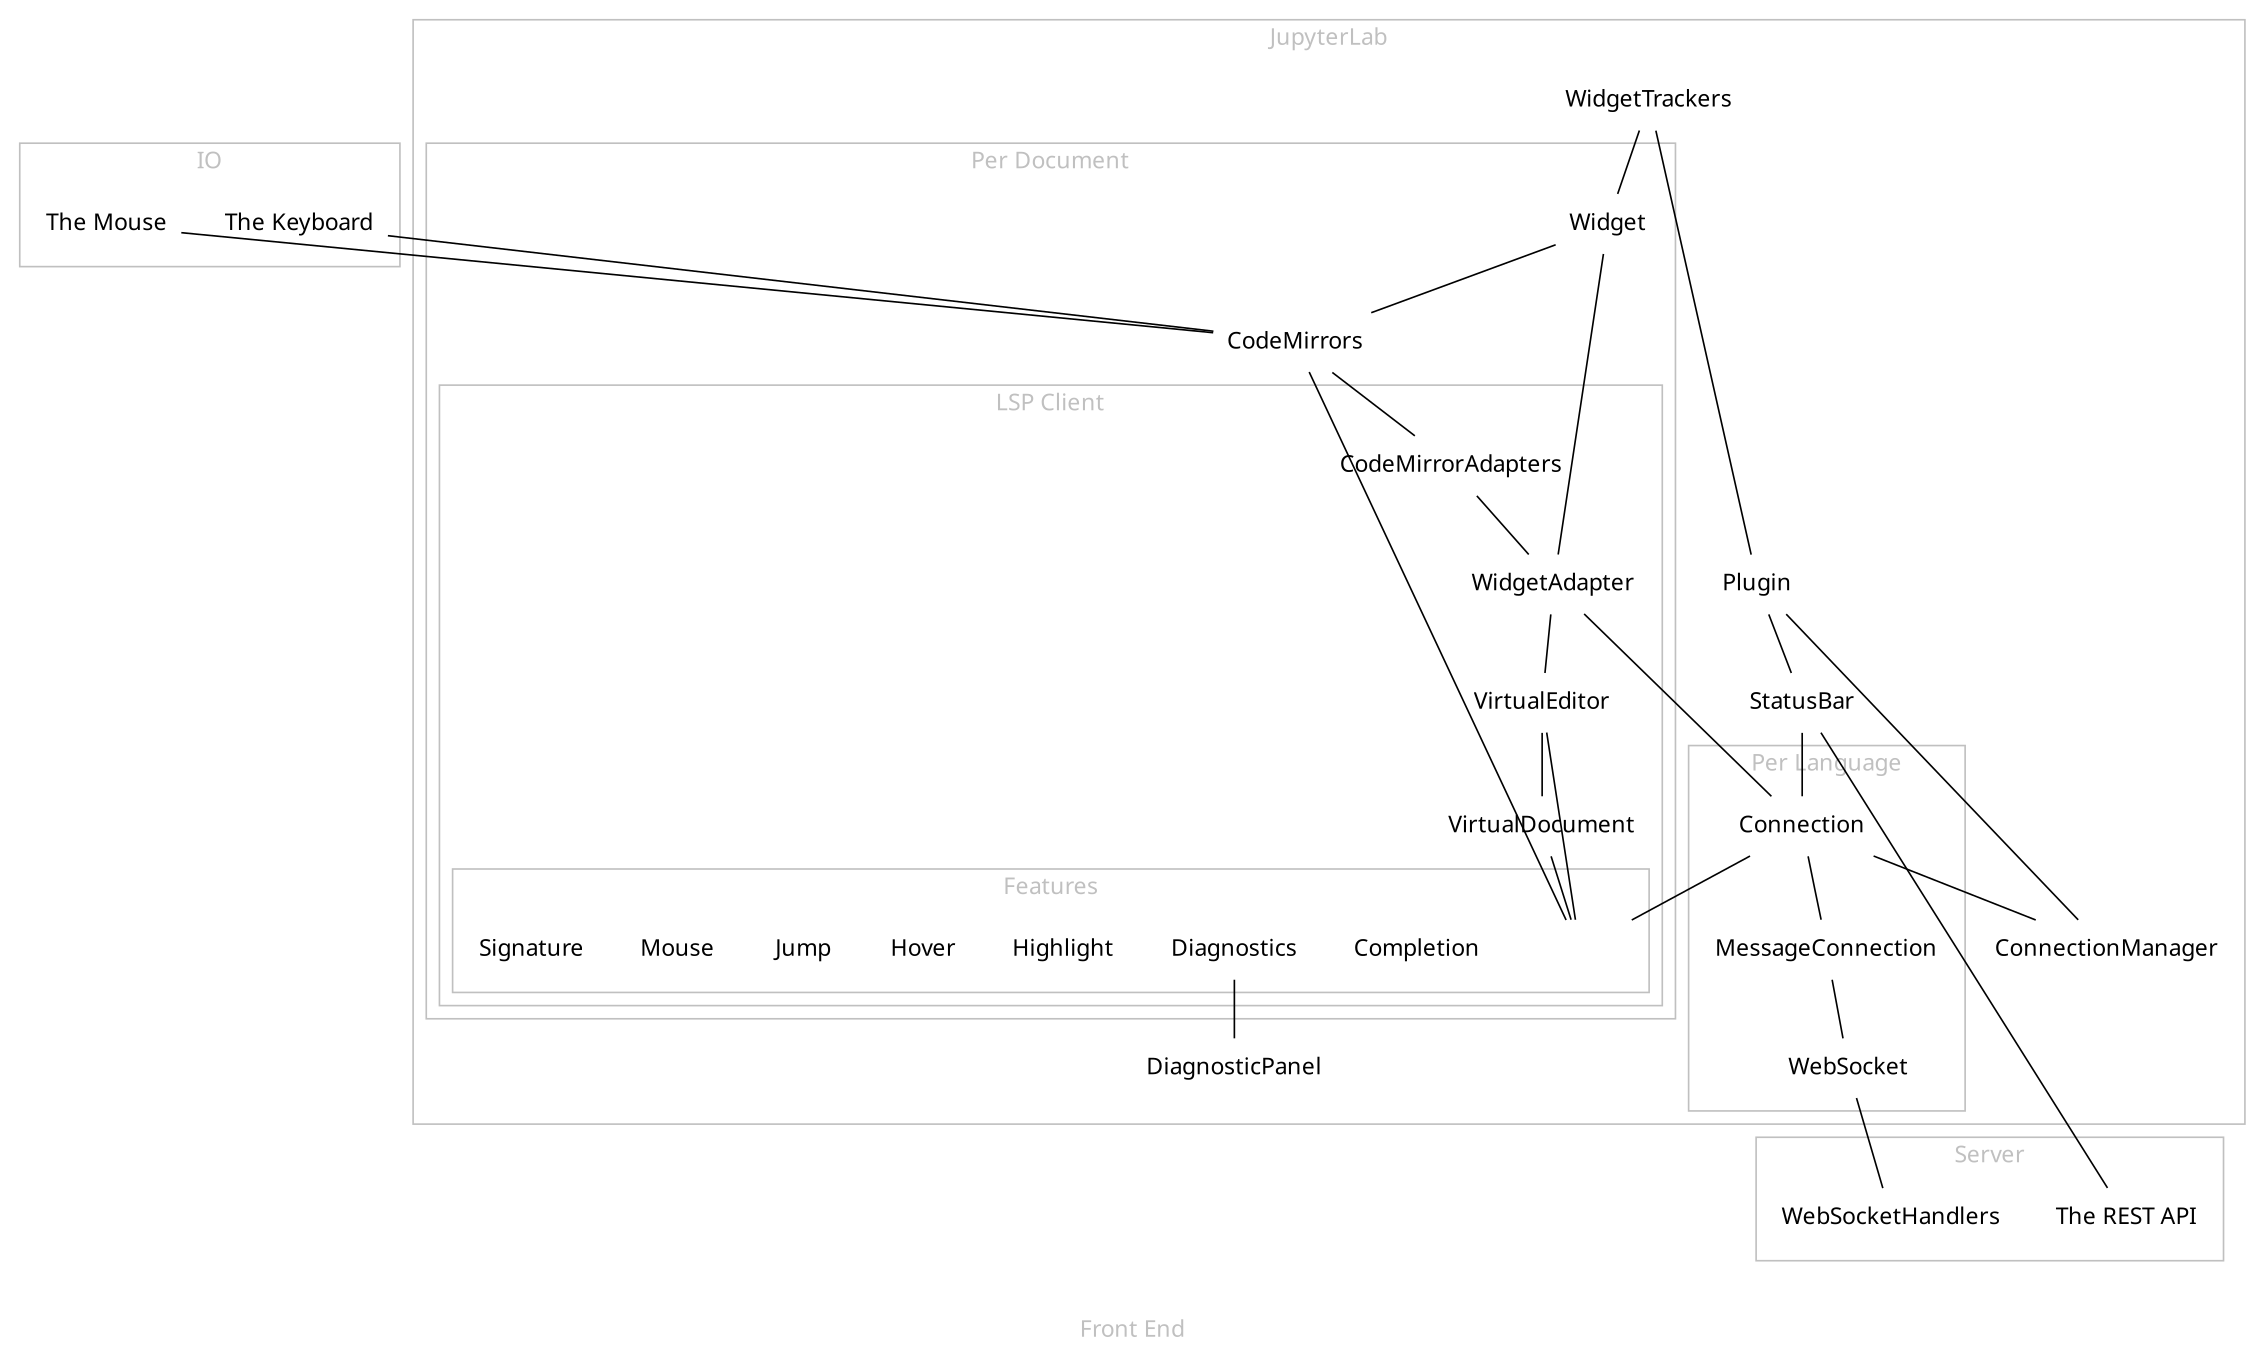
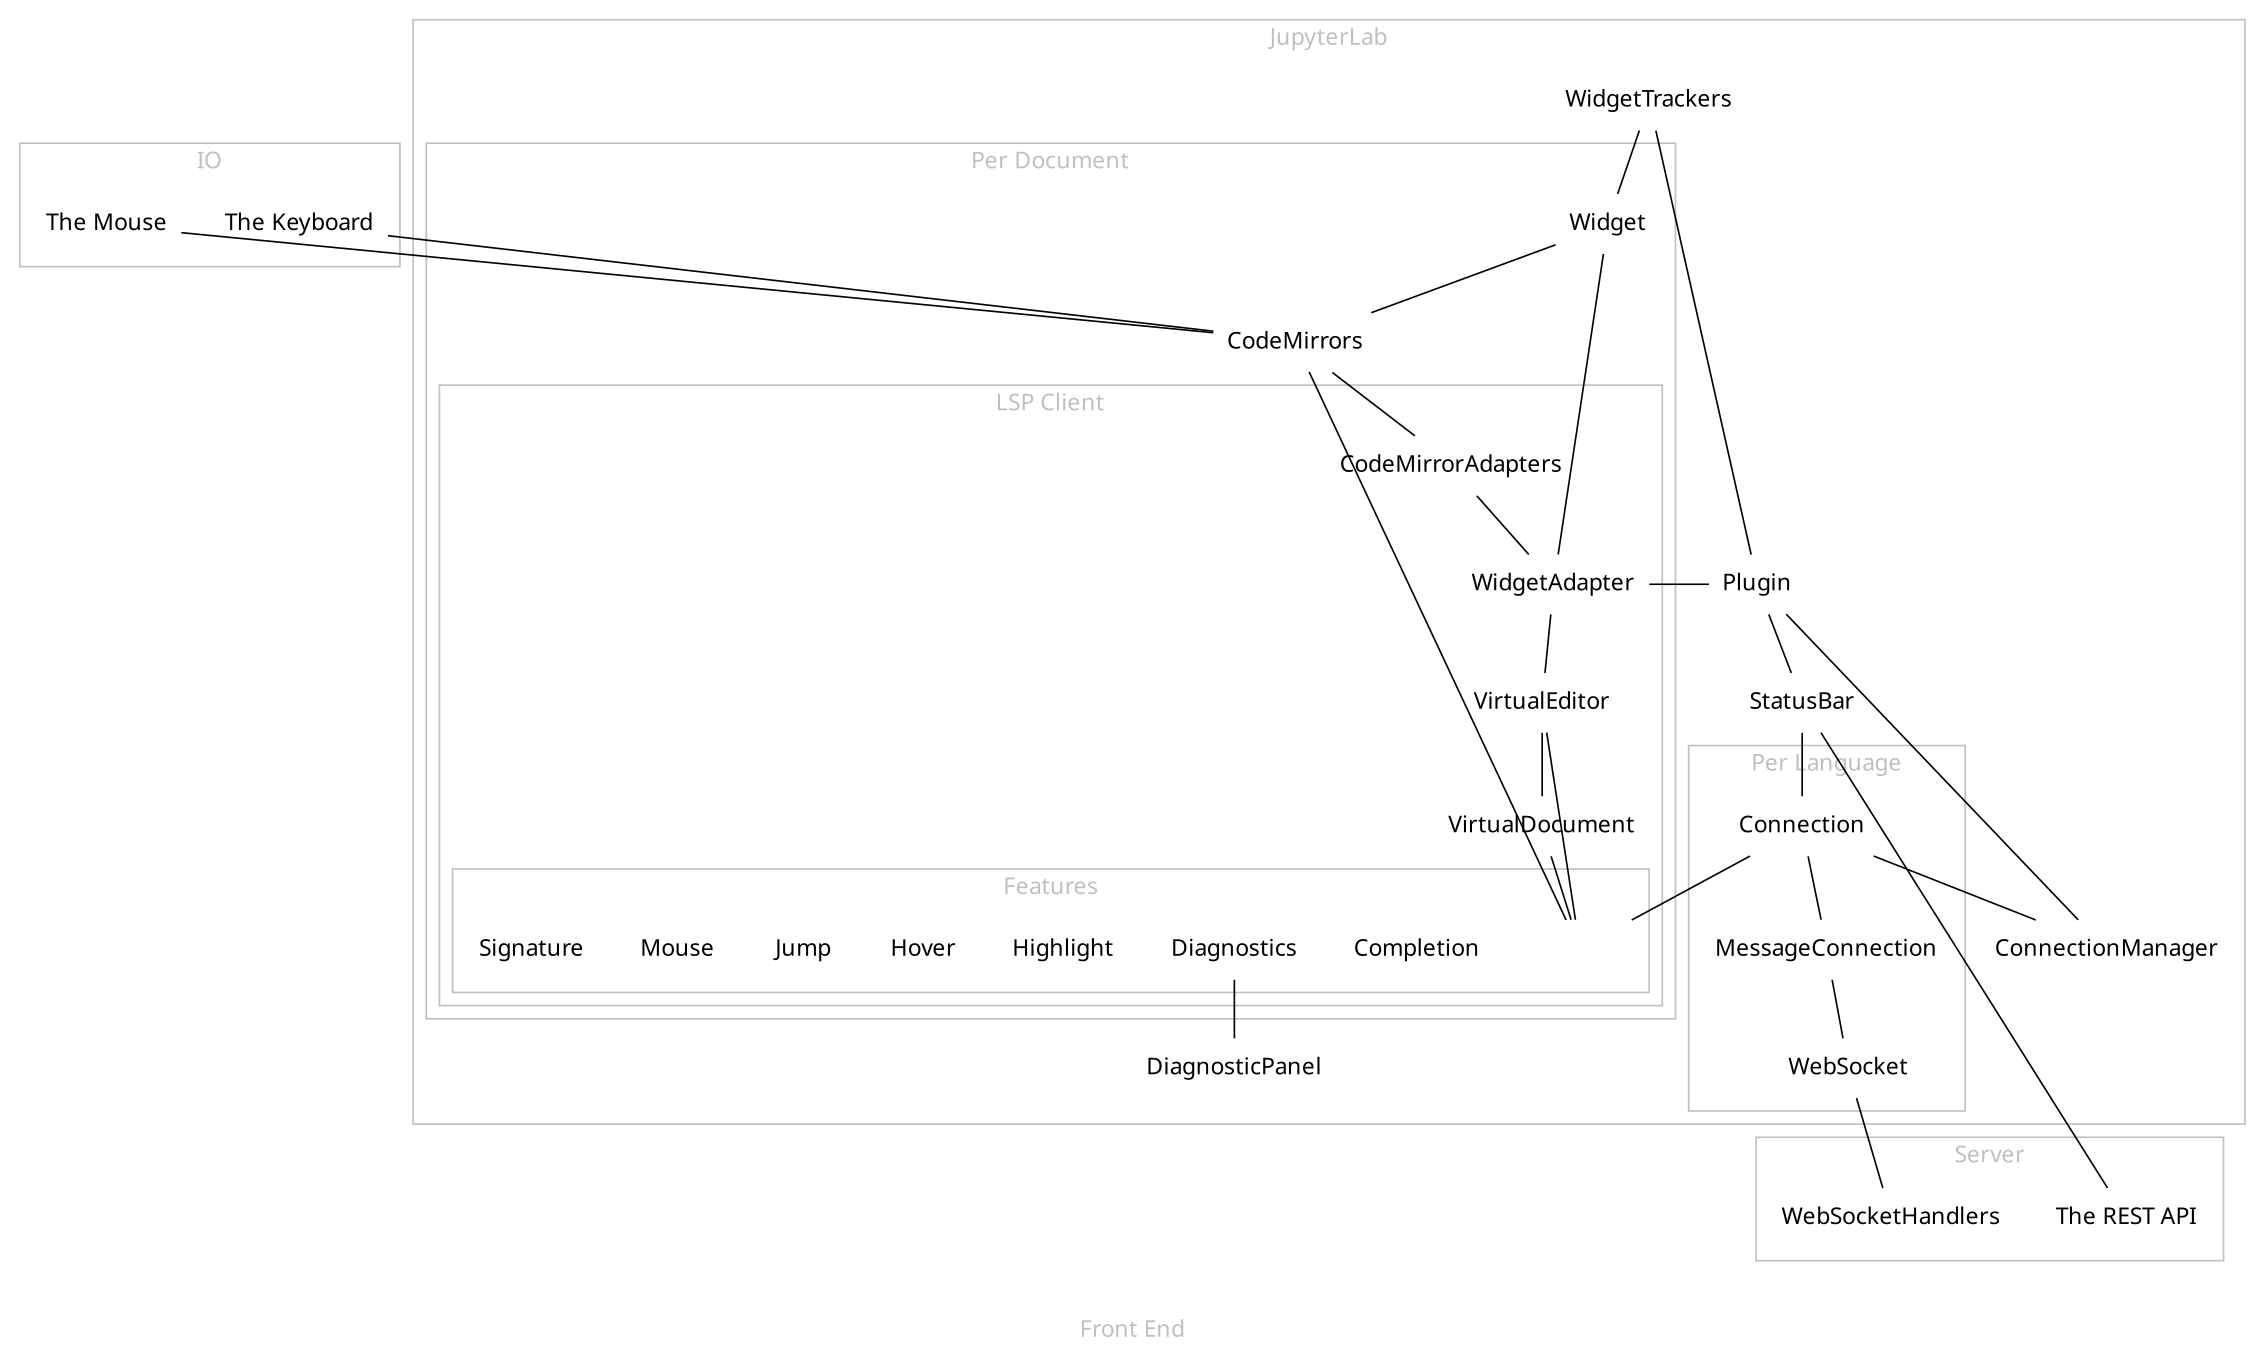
edge "WidgetAdapter" -- "Connection": now "WidgetAdapter" -- "Plugin"
